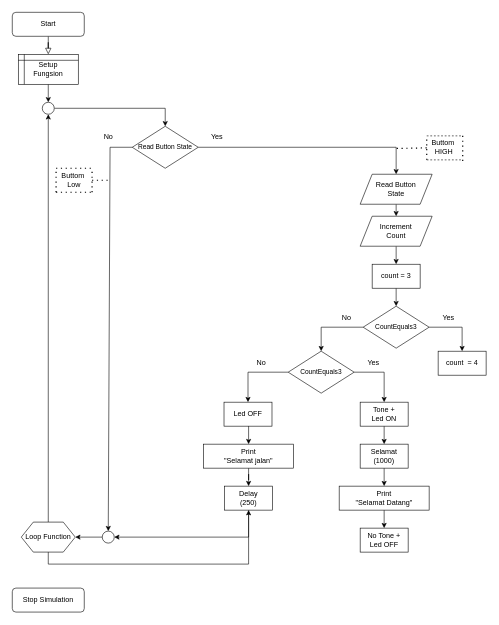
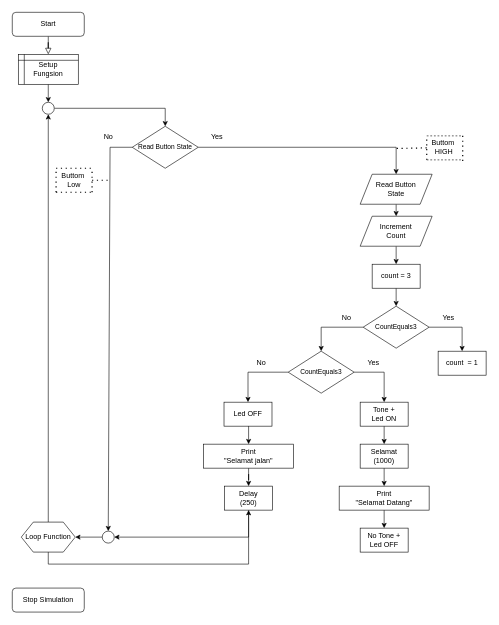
node "count = 4": label "count = 4" -> "count = 1"
